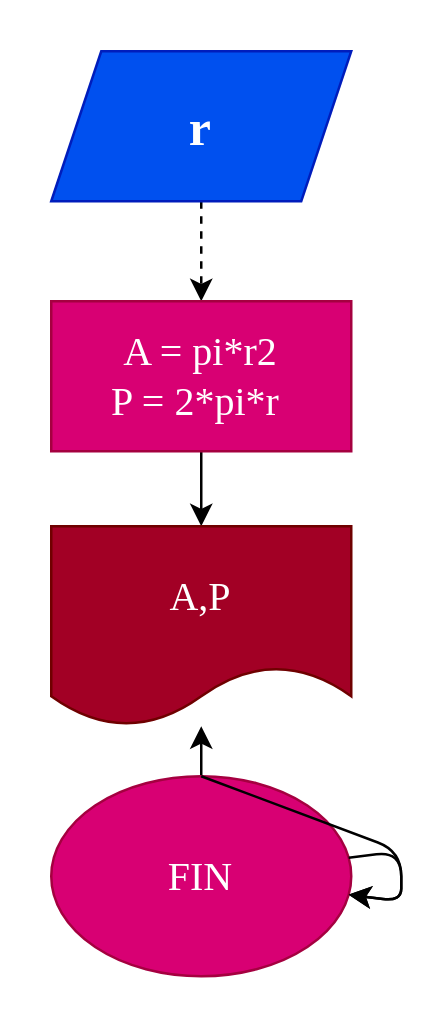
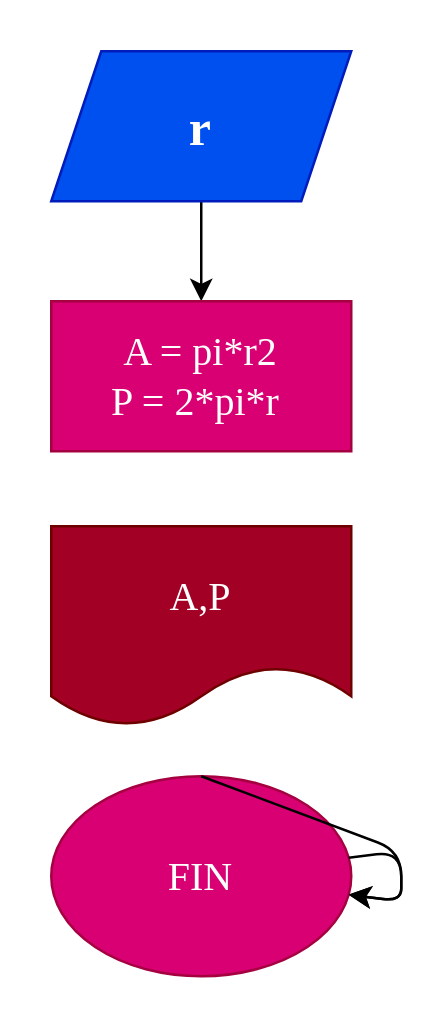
edge "r" -> "A = pi*r2 P = 2*pi*r": style dashed -> solid
edge "A = pi*r2 P = 2*pi*r" -> "A,P": removed
edge "FIN" -> "A,P": removed
